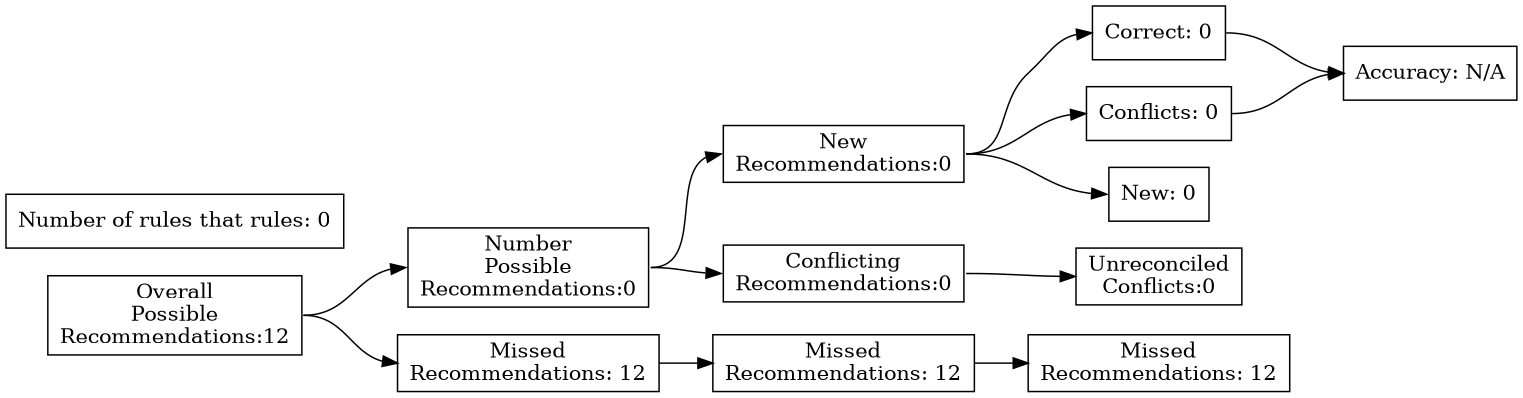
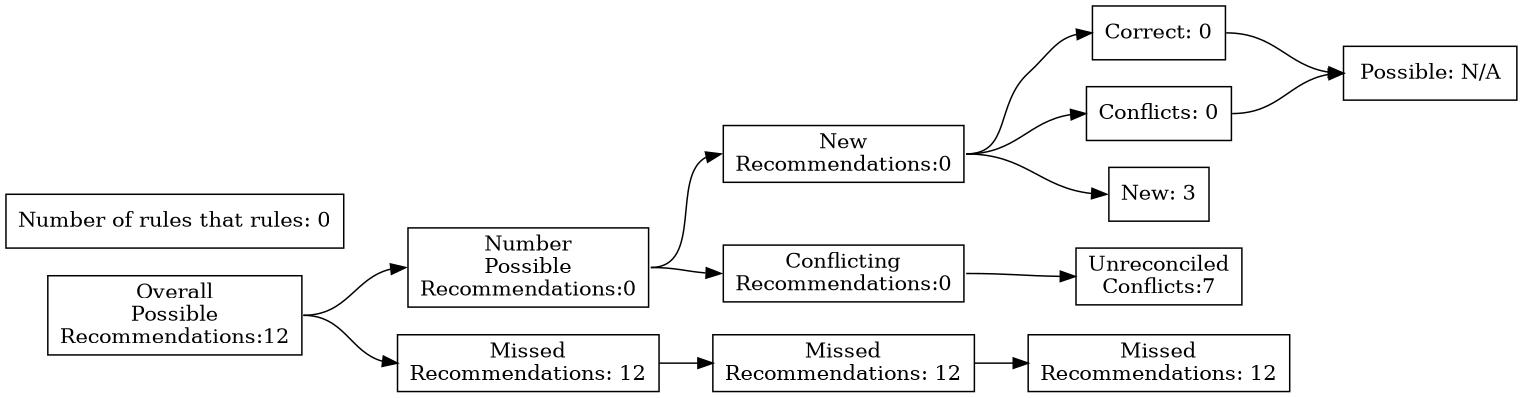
node "Accuracy: N/A": label "Accuracy: N/A" -> "Possible: N/A"
node "New: 0": label "New: 0" -> "New: 3"
node "Unreconciled Conflicts:0": label "Unreconciled Conflicts:0" -> "Unreconciled Conflicts:7"
